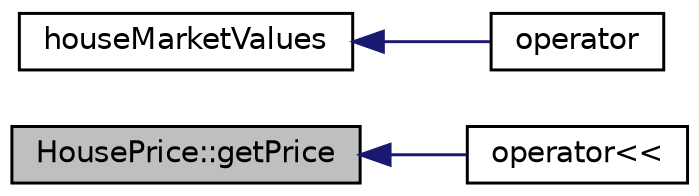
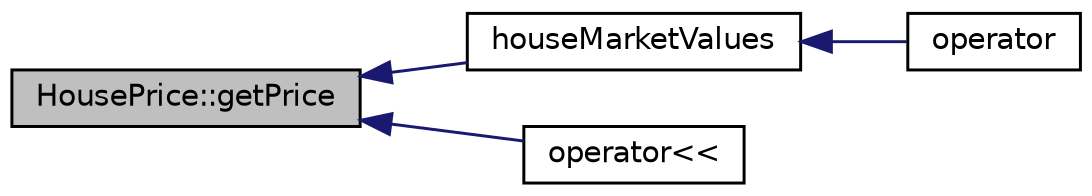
edge "houseMarketValues" -> "HousePrice::getPrice": added
